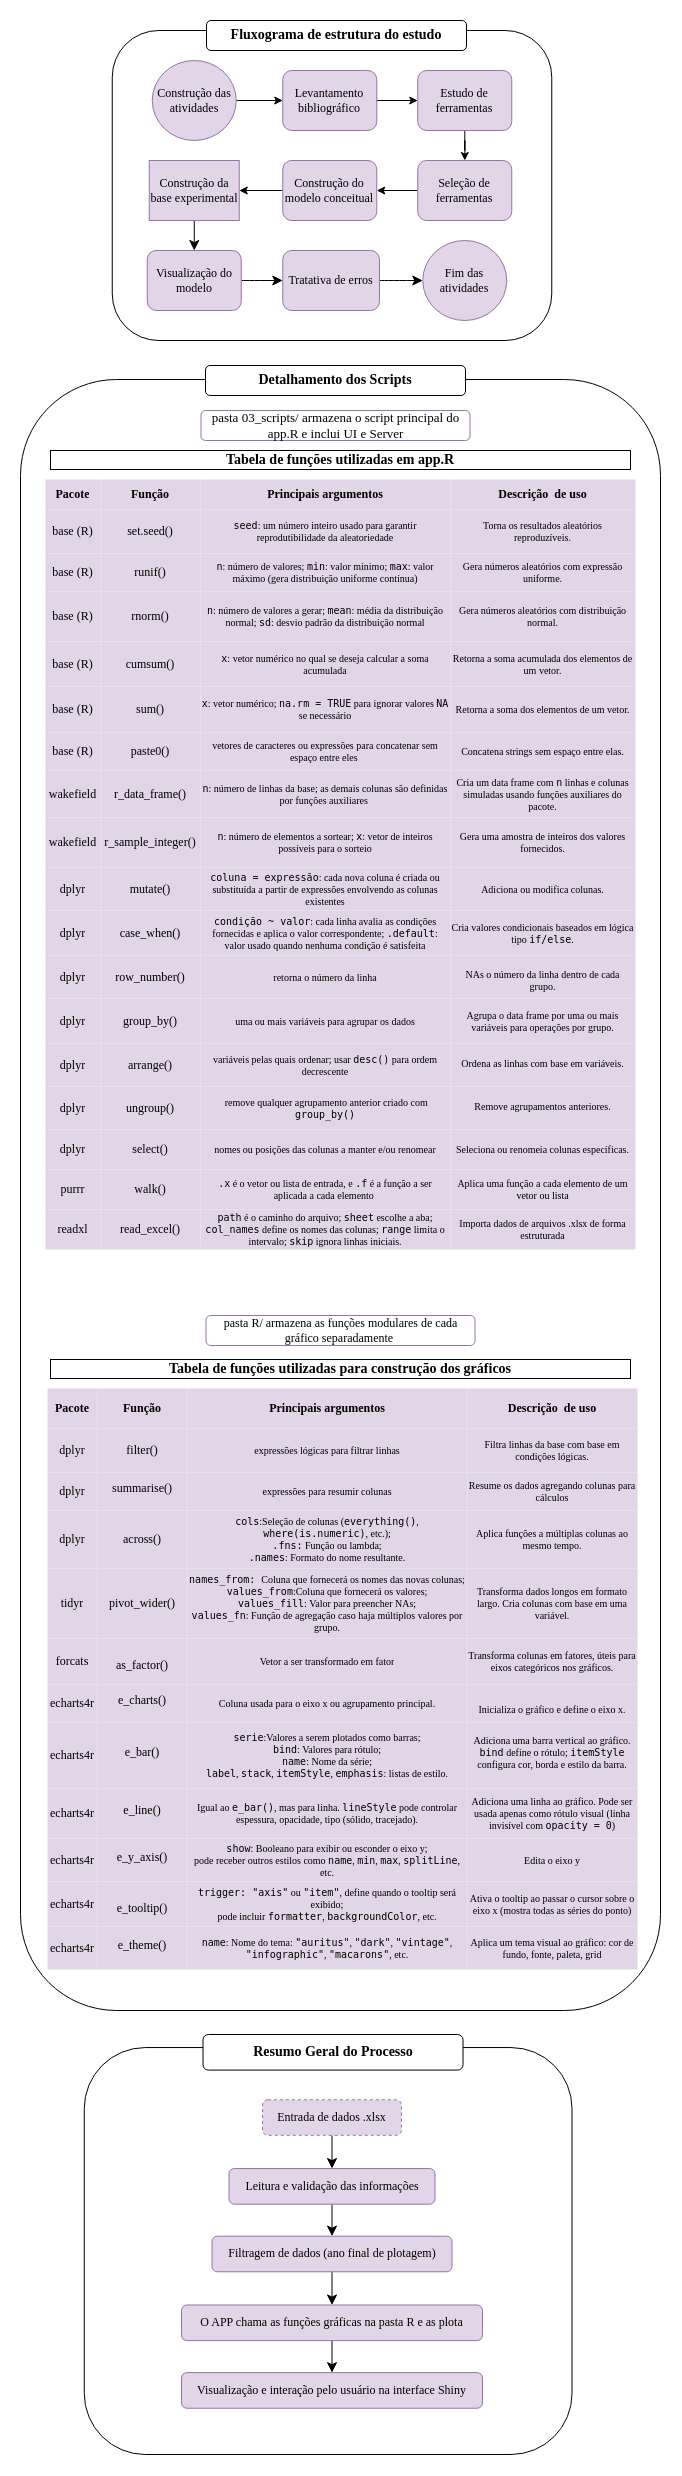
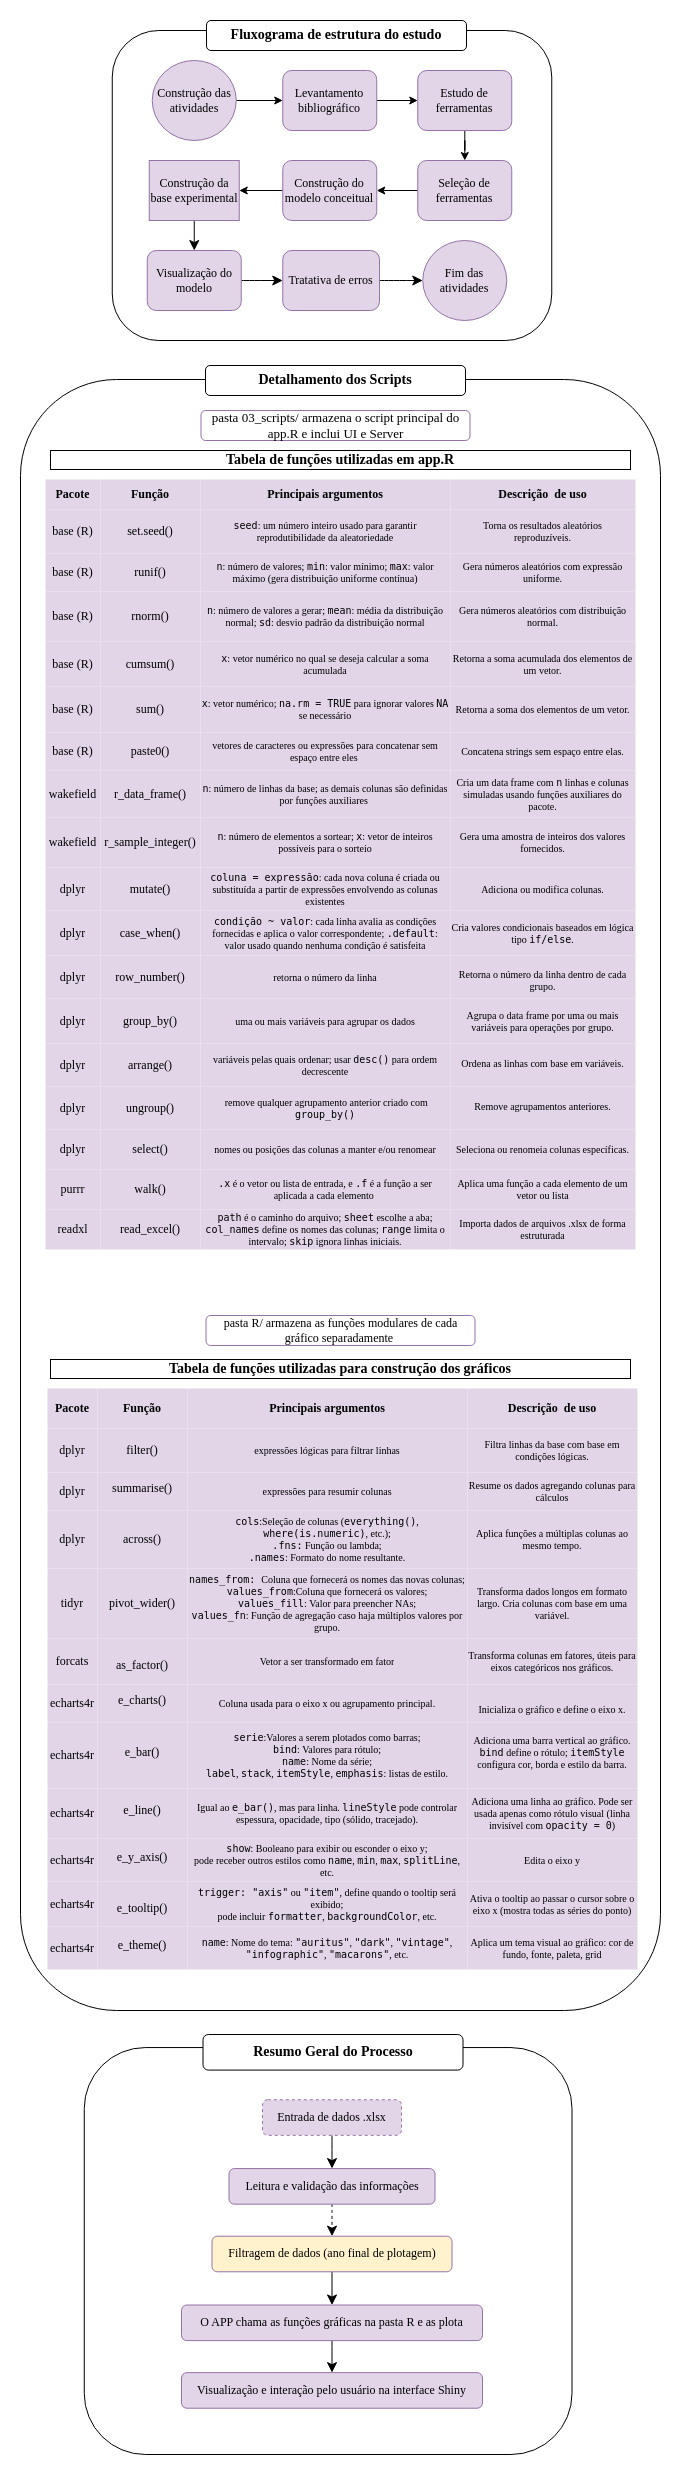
node "NAs o número da linha dentro de cada grupo.": label "NAs o número da linha dentro de cada grupo." -> "Retorna o número da linha dentro de cada grupo."
edge "Leitura e validação das informações" -> "Filtragem de dados (ano final de plotagem)": style solid -> dashed
node "Filtragem de dados (ano final de plotagem)": fillcolor #e1d5e7 -> #fff2cc
